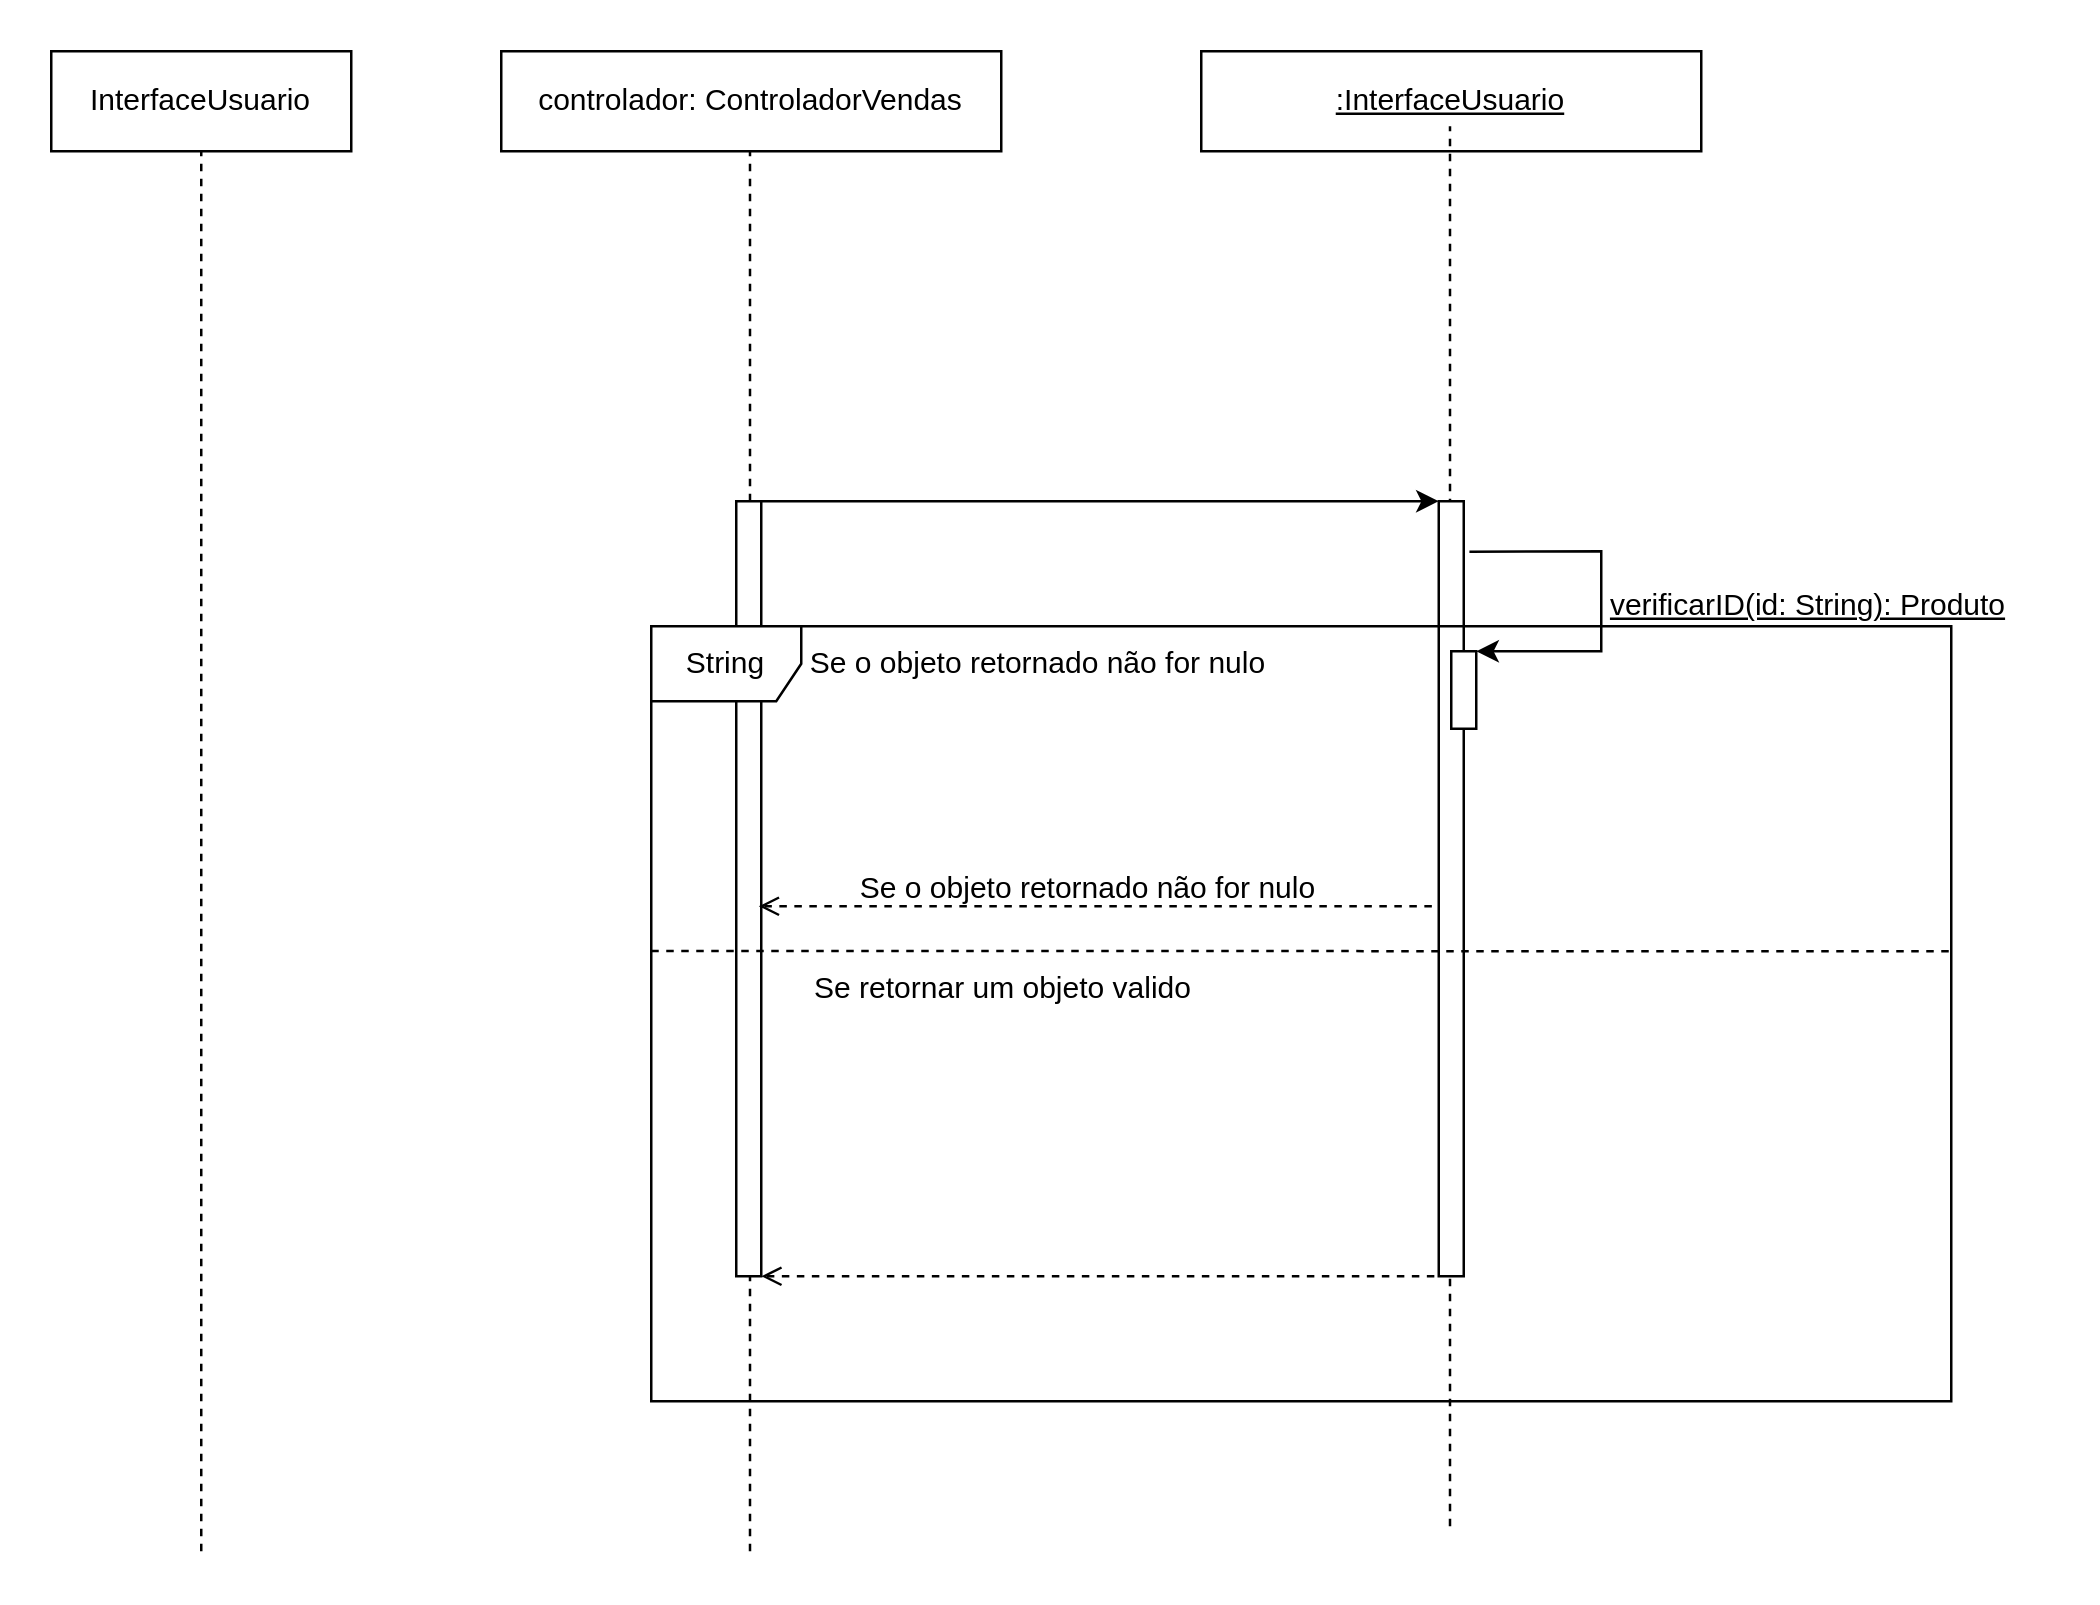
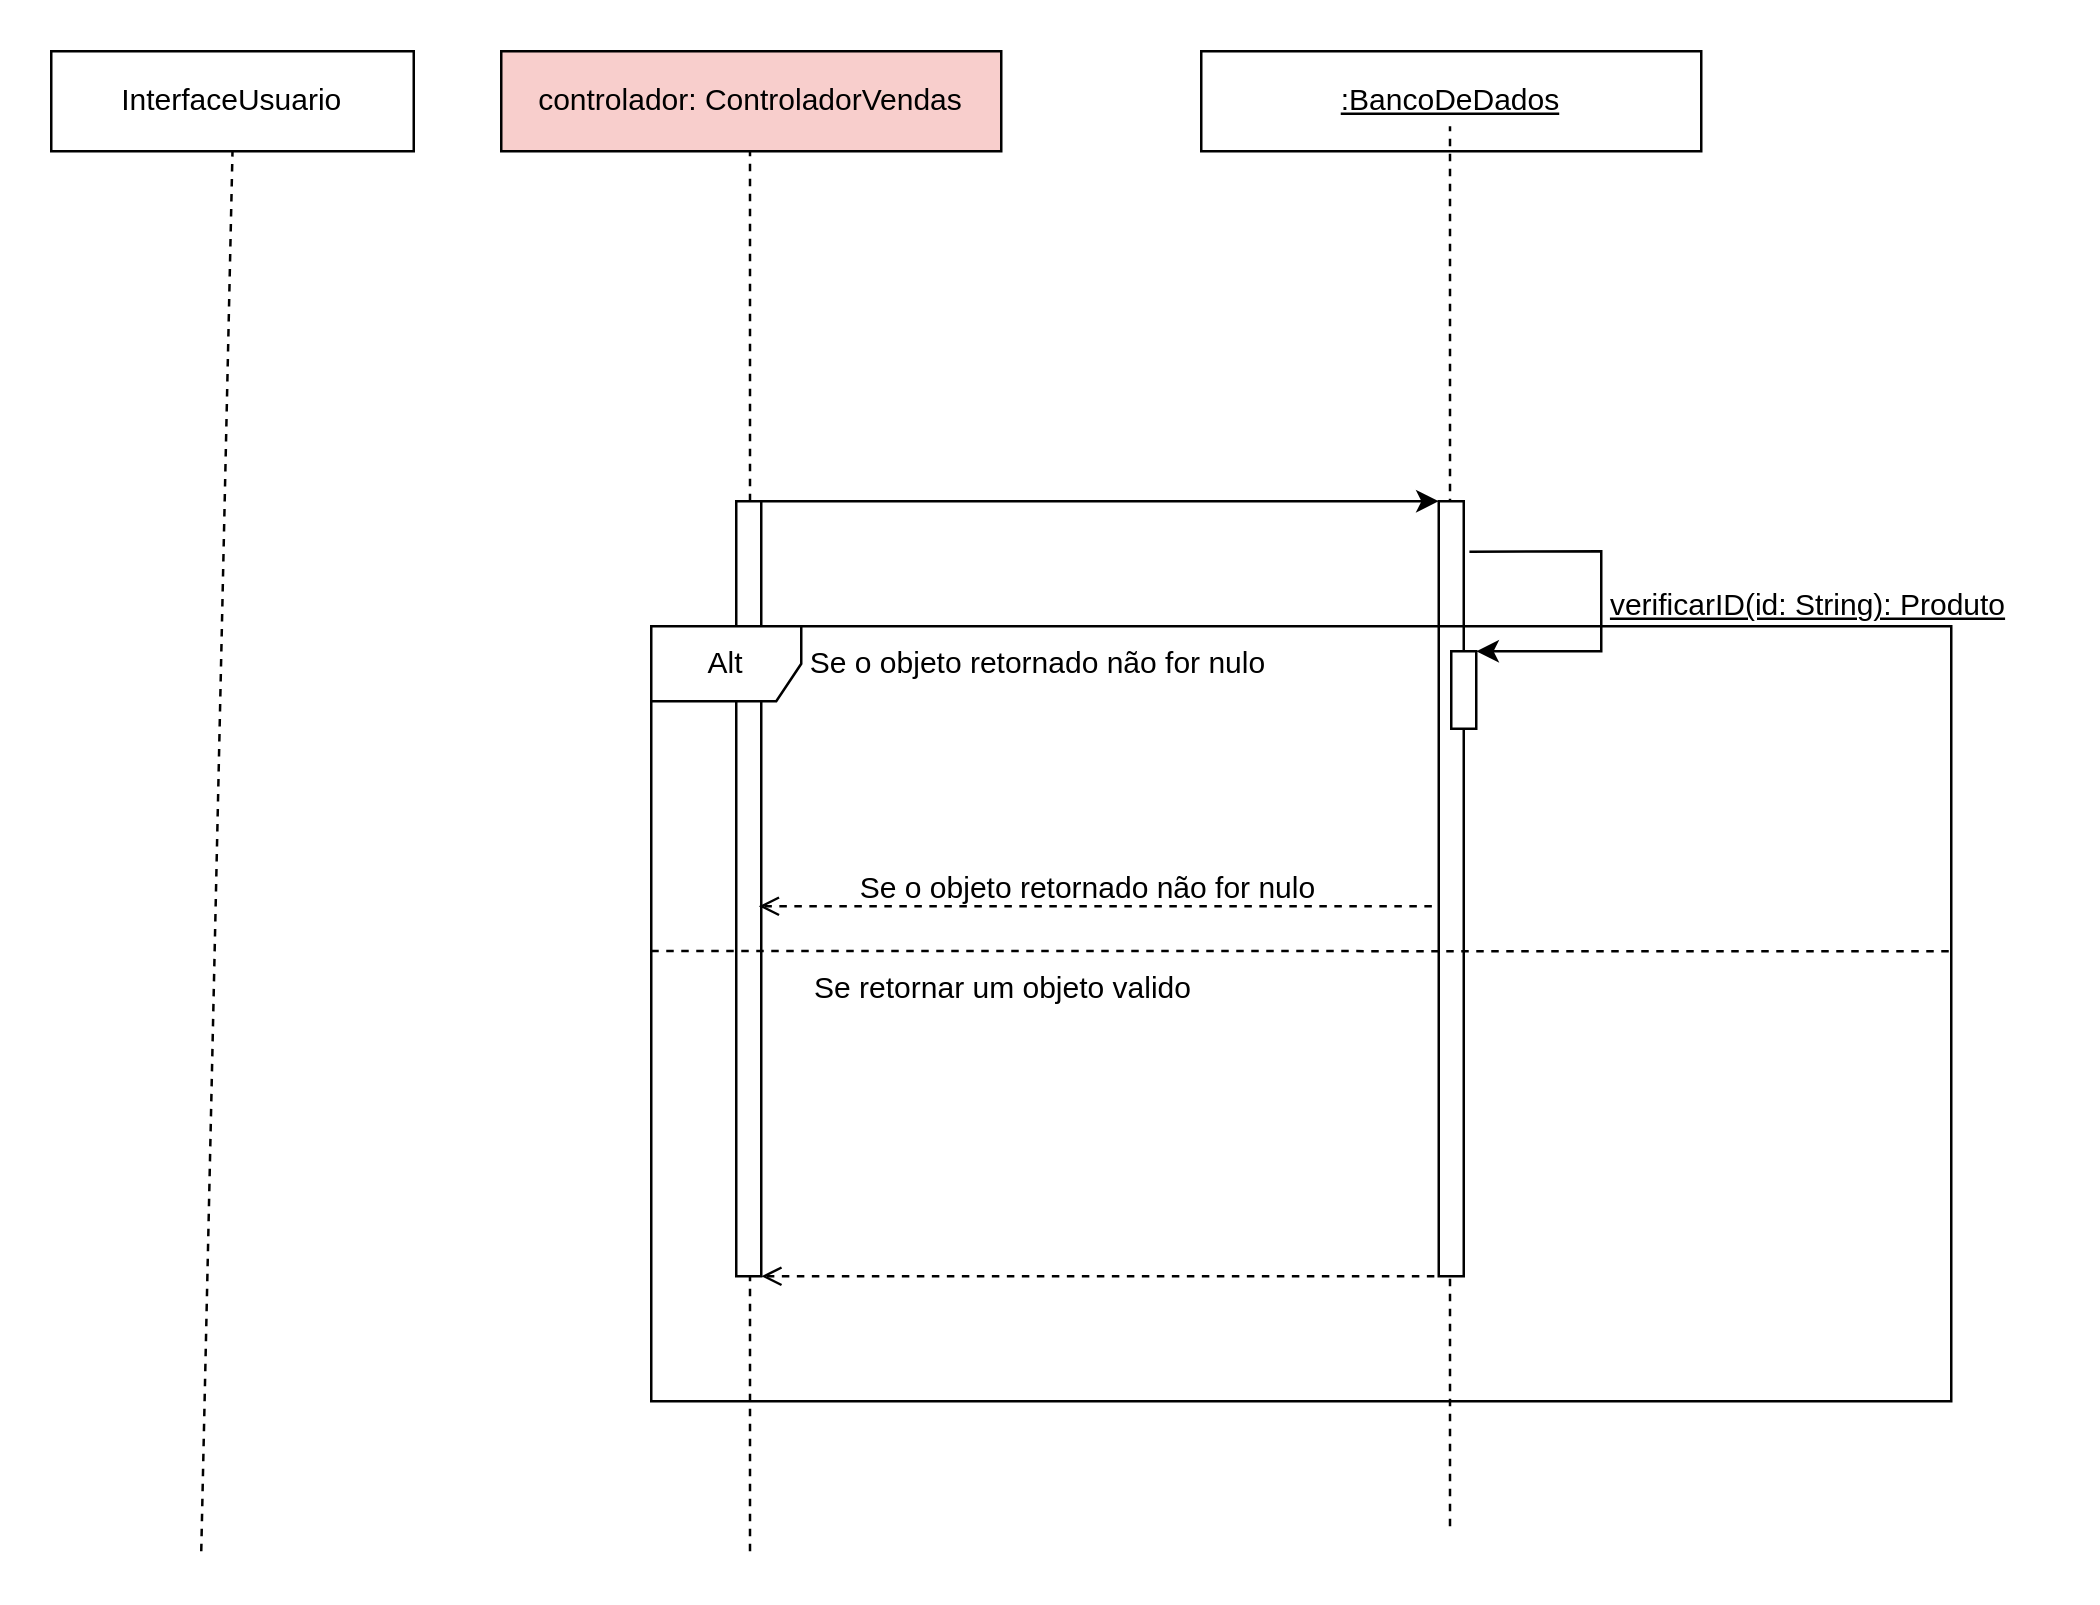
node "InterfaceUsuario": size 300x100 -> 363x100
node "controlador: ControladorVendas": fillcolor #ffffff -> #f8cecc
node ":InterfaceUsuario": label ":InterfaceUsuario" -> ":BancoDeDados"
node "String": label "String" -> "Alt"
